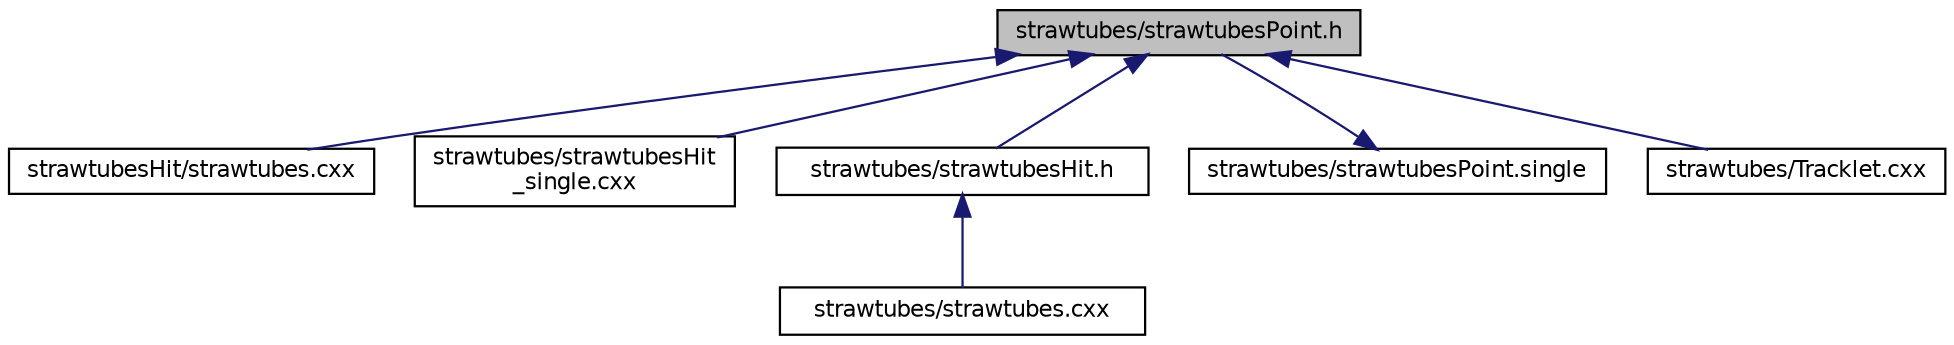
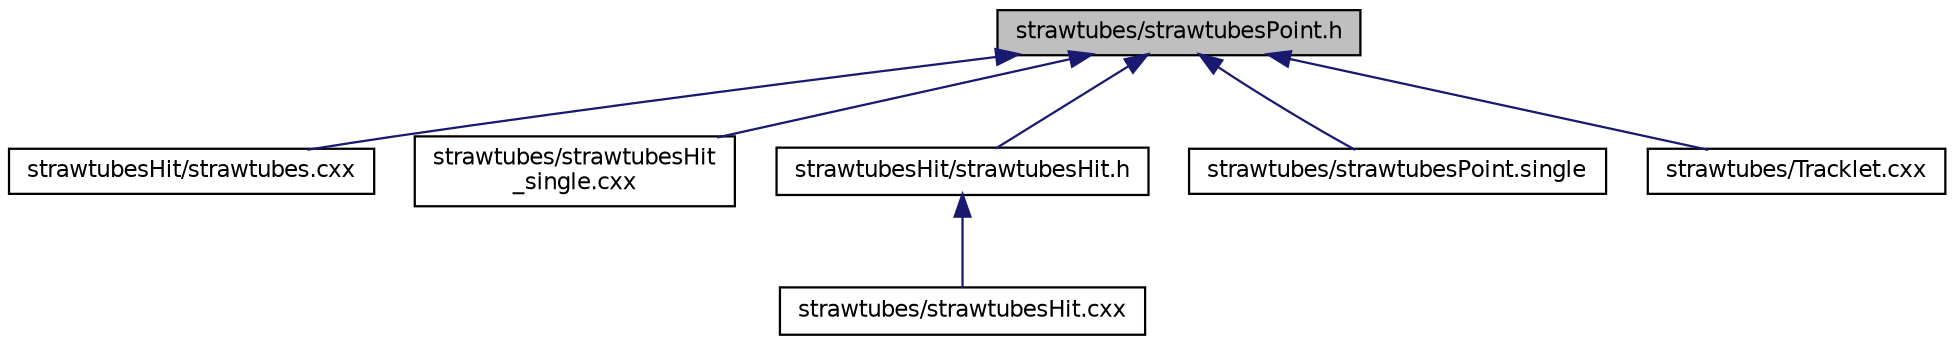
edge "strawtubes/strawtubesPoint.h" -> "strawtubes/strawtubesPoint.single": reversed
node "strawtubes/strawtubesHit.h": label "strawtubes/strawtubesHit.h" -> "strawtubesHit/strawtubesHit.h"
node "strawtubes/strawtubes.cxx": label "strawtubes/strawtubes.cxx" -> "strawtubes/strawtubesHit.cxx"
